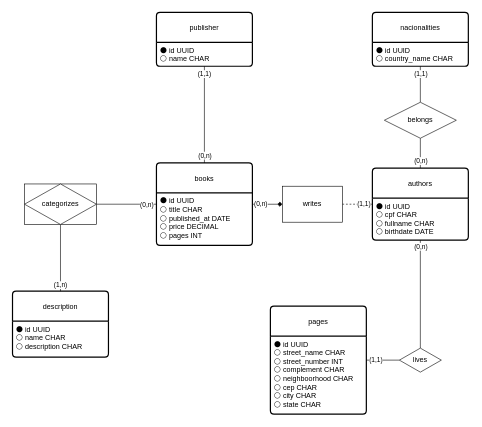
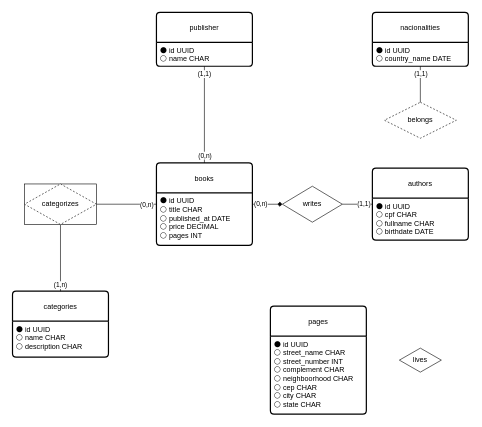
node "⚫ id UUID ⚪ country_name CHAR": label "⚫ id UUID ⚪ country_name CHAR" -> "⚫ id UUID ⚪ country_name DATE"
node "belongs": style solid -> dashed
edge "belongs" -- "authors": removed, label "(0,n)"
node "categorizes": style solid -> dashed
node "writes": shape rectangle -> diamond
edge "writes" -- "authors": style dashed -> solid
edge "authors" -- "lives": removed, label "(0,n)"
node "description": label "description" -> "categories"
edge "pages" -- "lives": removed, label "(1,1)"
